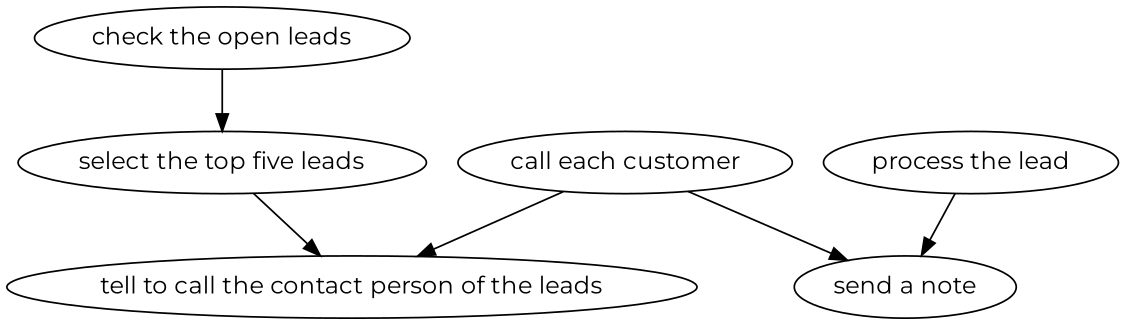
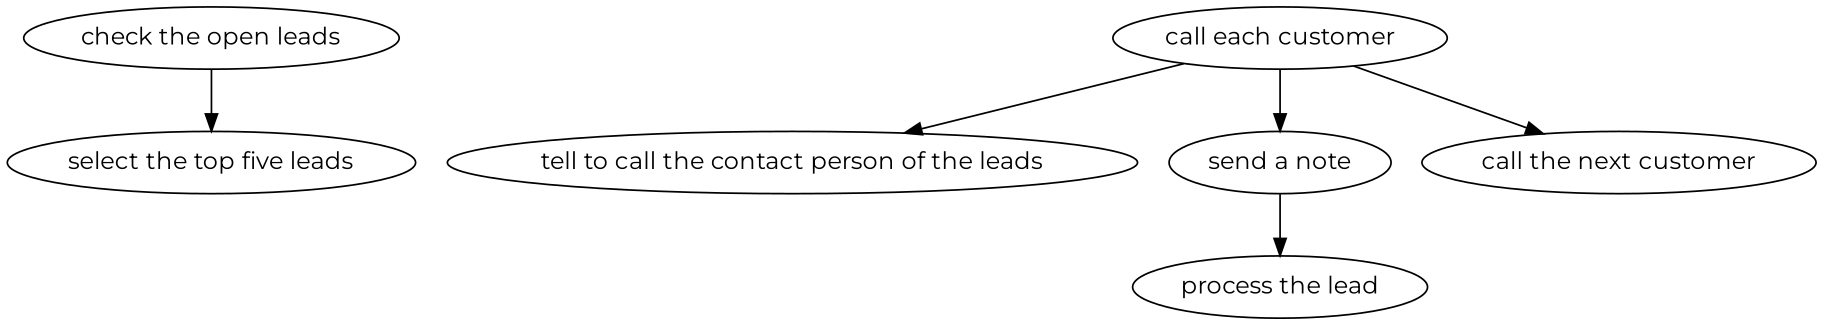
node "call the next customer": added
edge "process the lead" -> "send a note": reversed
edge "select the top five leads" -> "tell to call the contact person of the leads": removed
